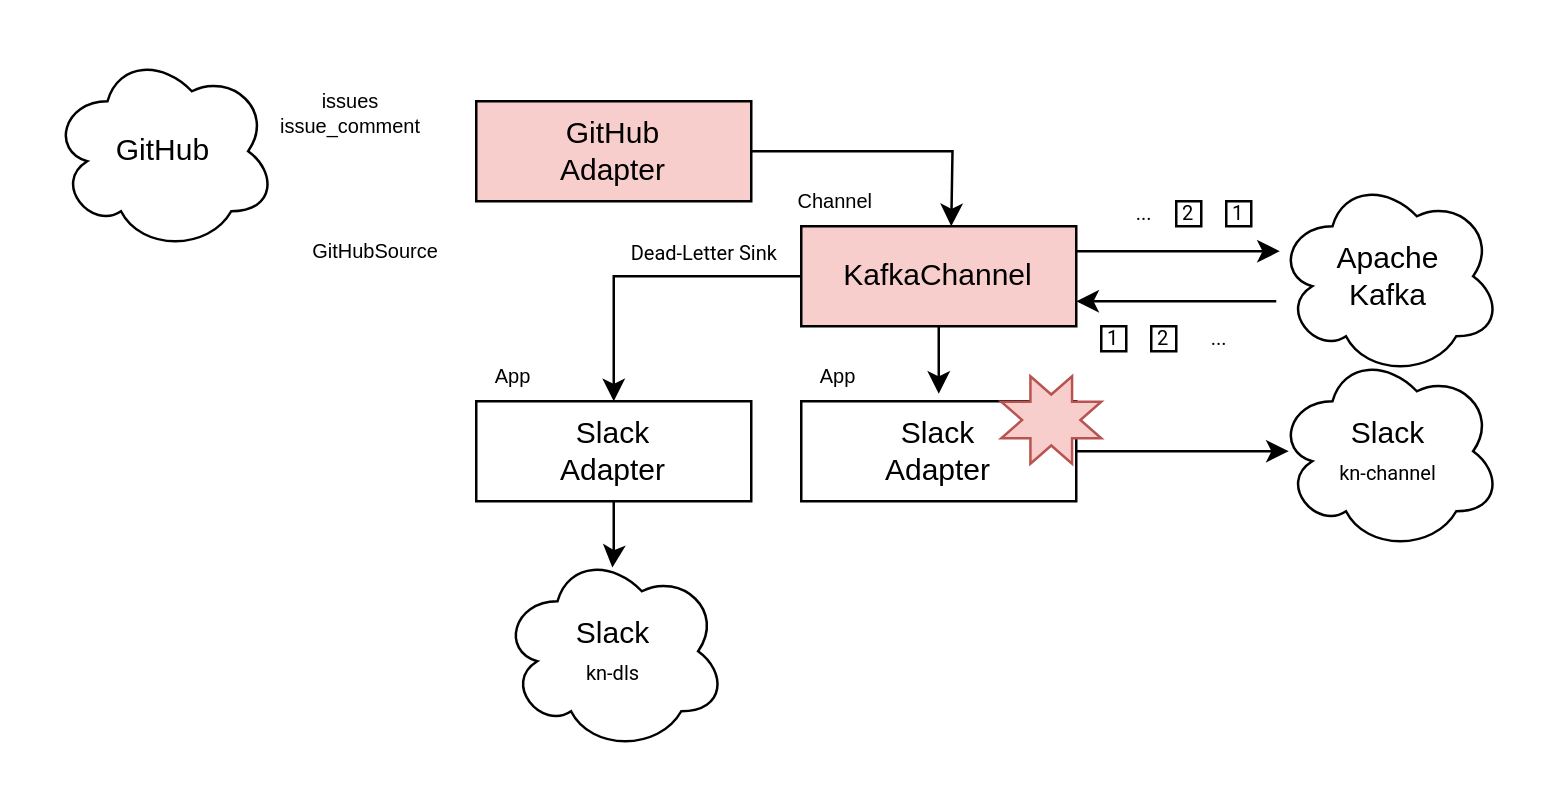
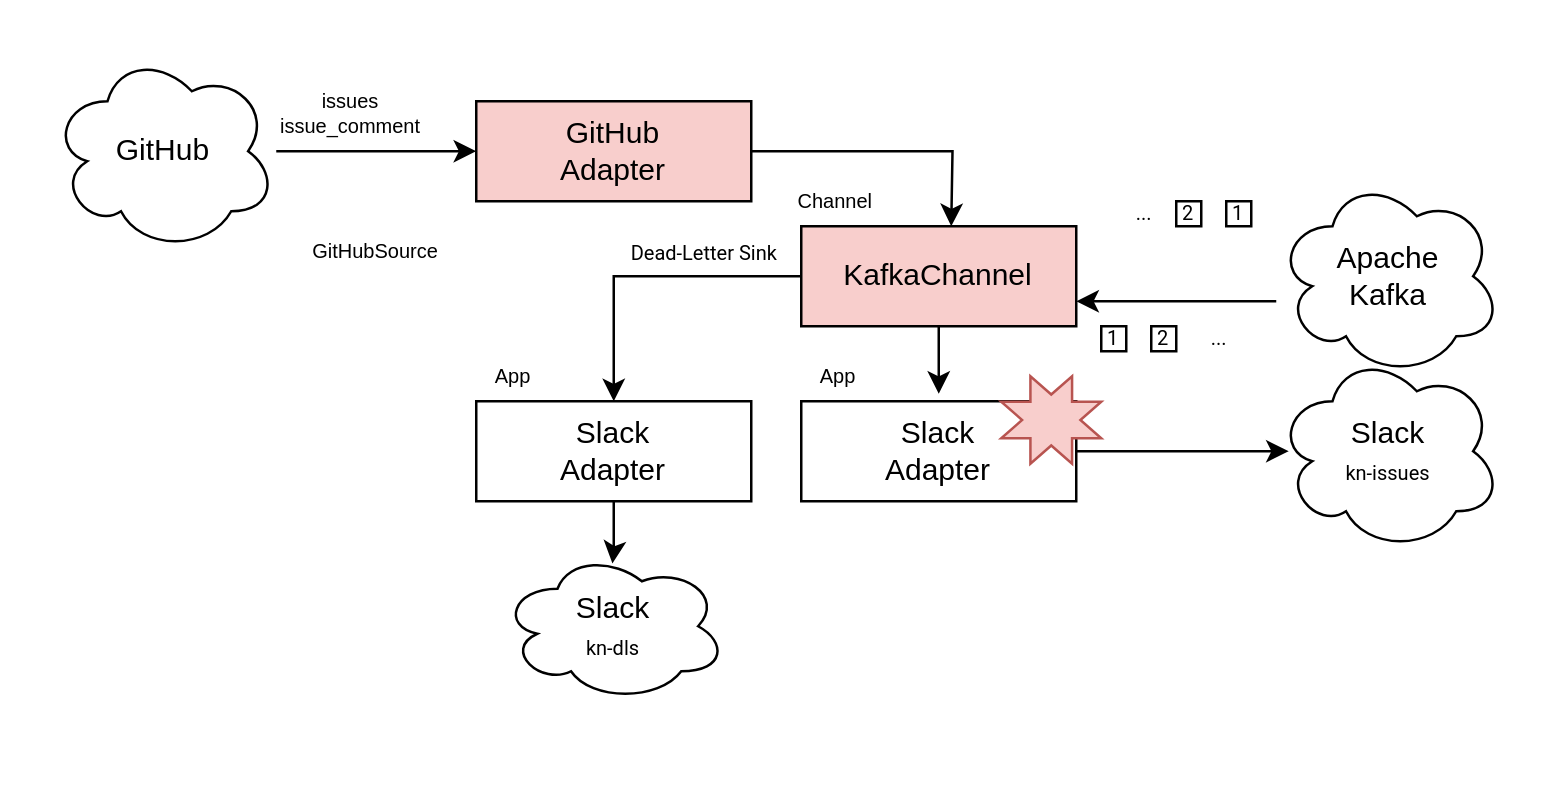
edge "GitHub" -> "GitHub Adapter": added
edge "KafkaChannel" -> "Apache Kafka": removed
node "Slackkn-channel": label "Slackkn-channel" -> "Slackkn-issues"
node "Slack kn-dls": size 225x200 -> 225x150
